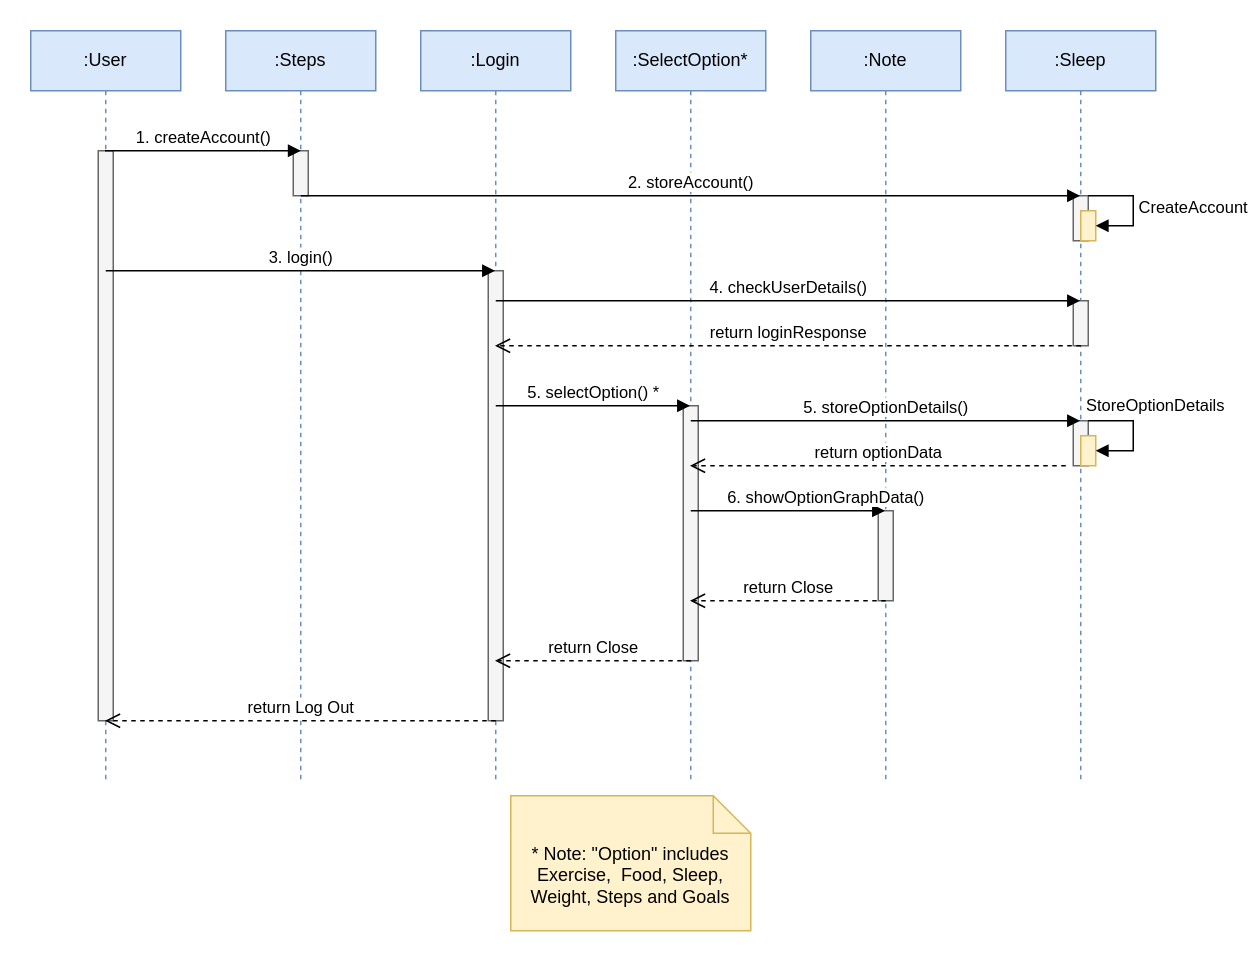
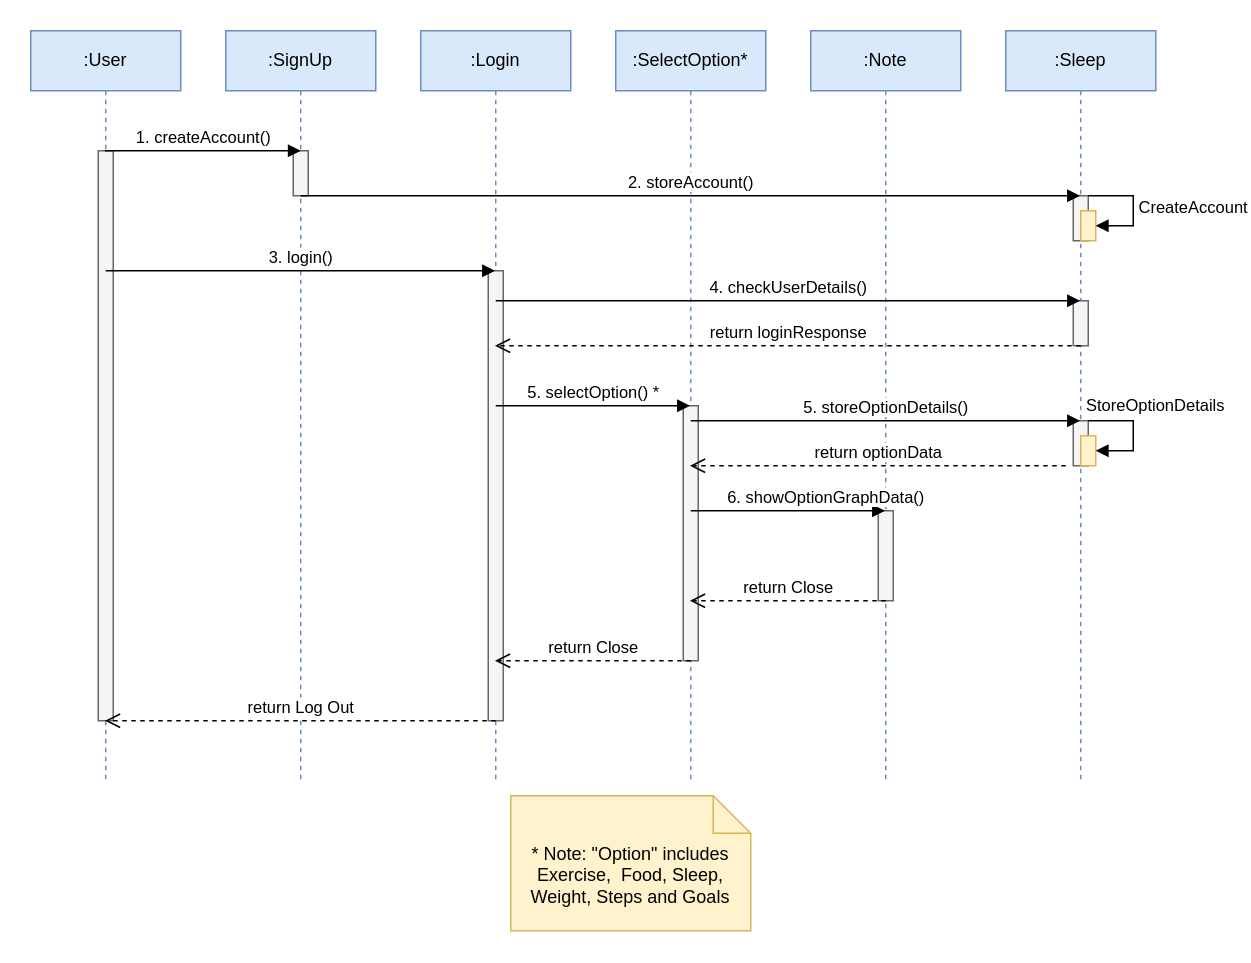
node ":Steps": label ":Steps" -> ":SignUp"
